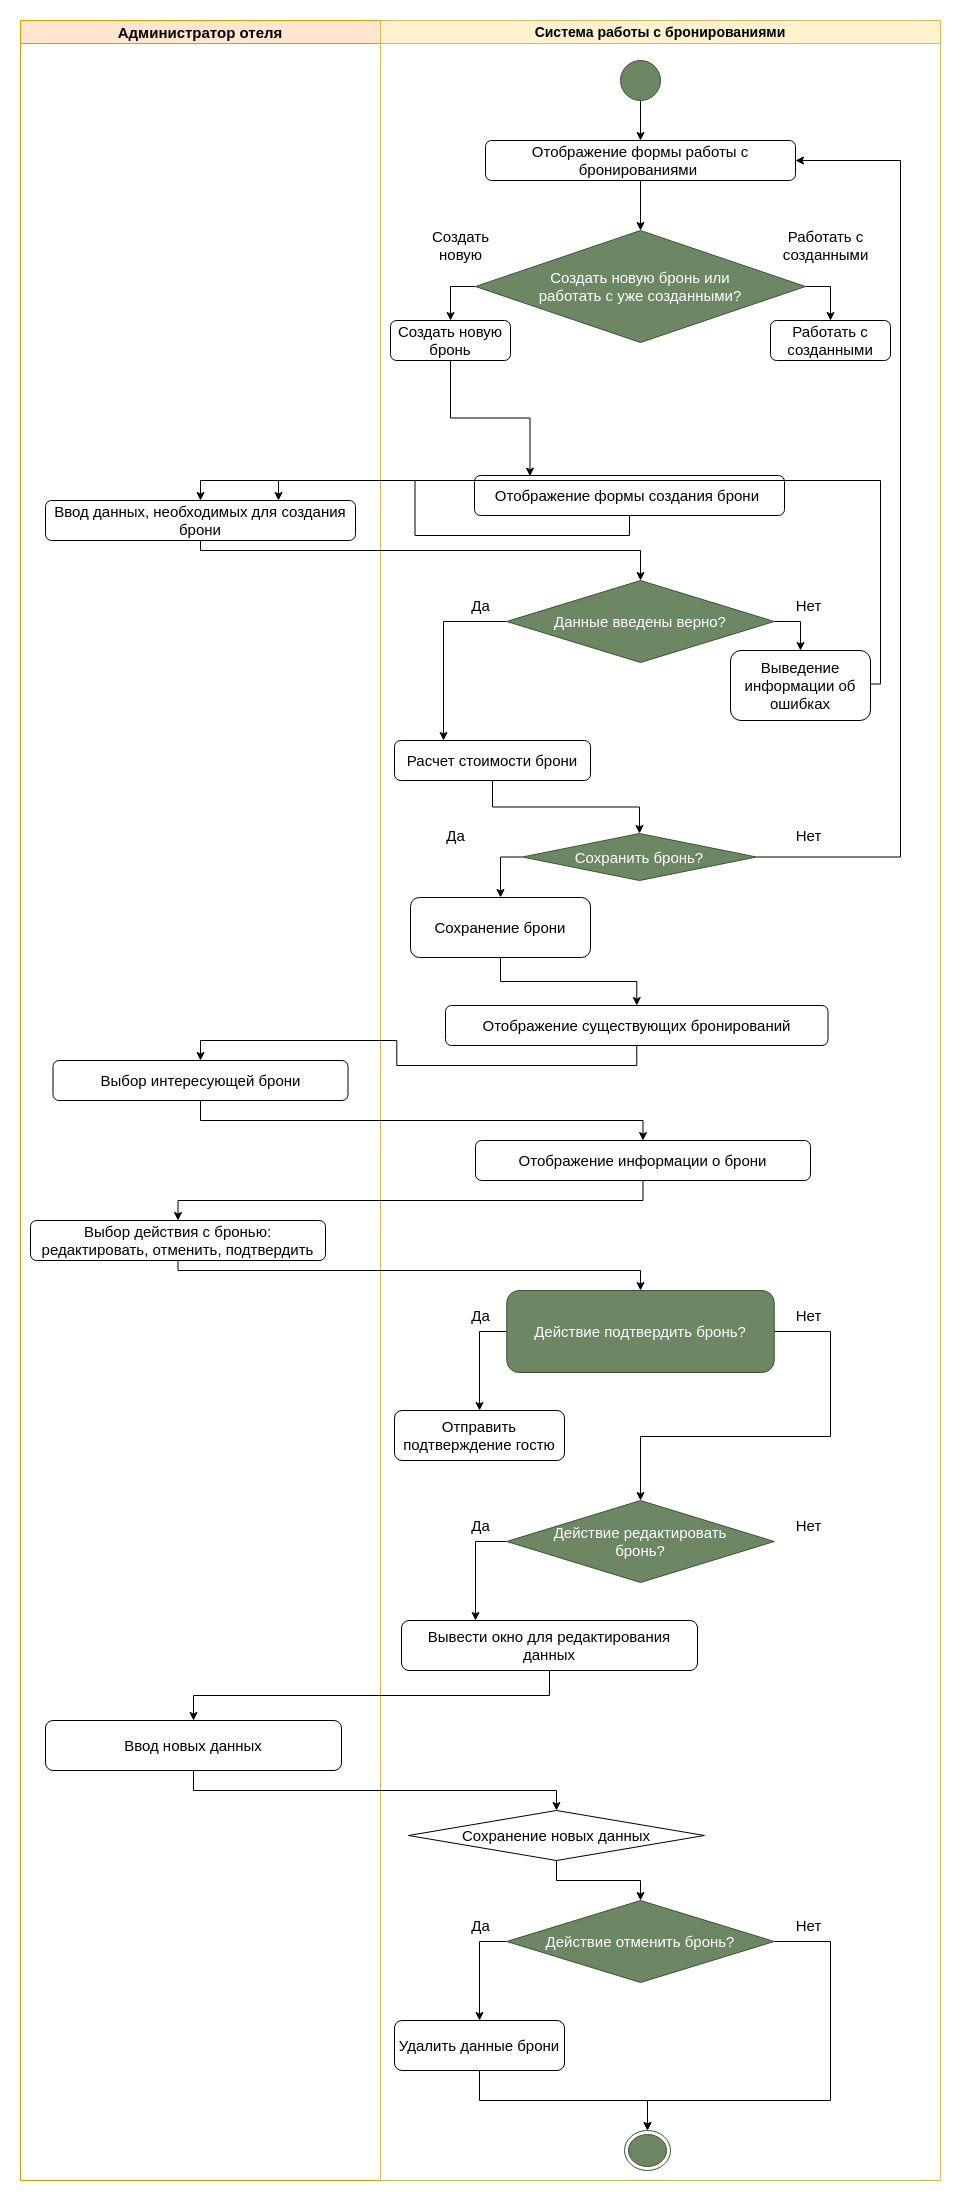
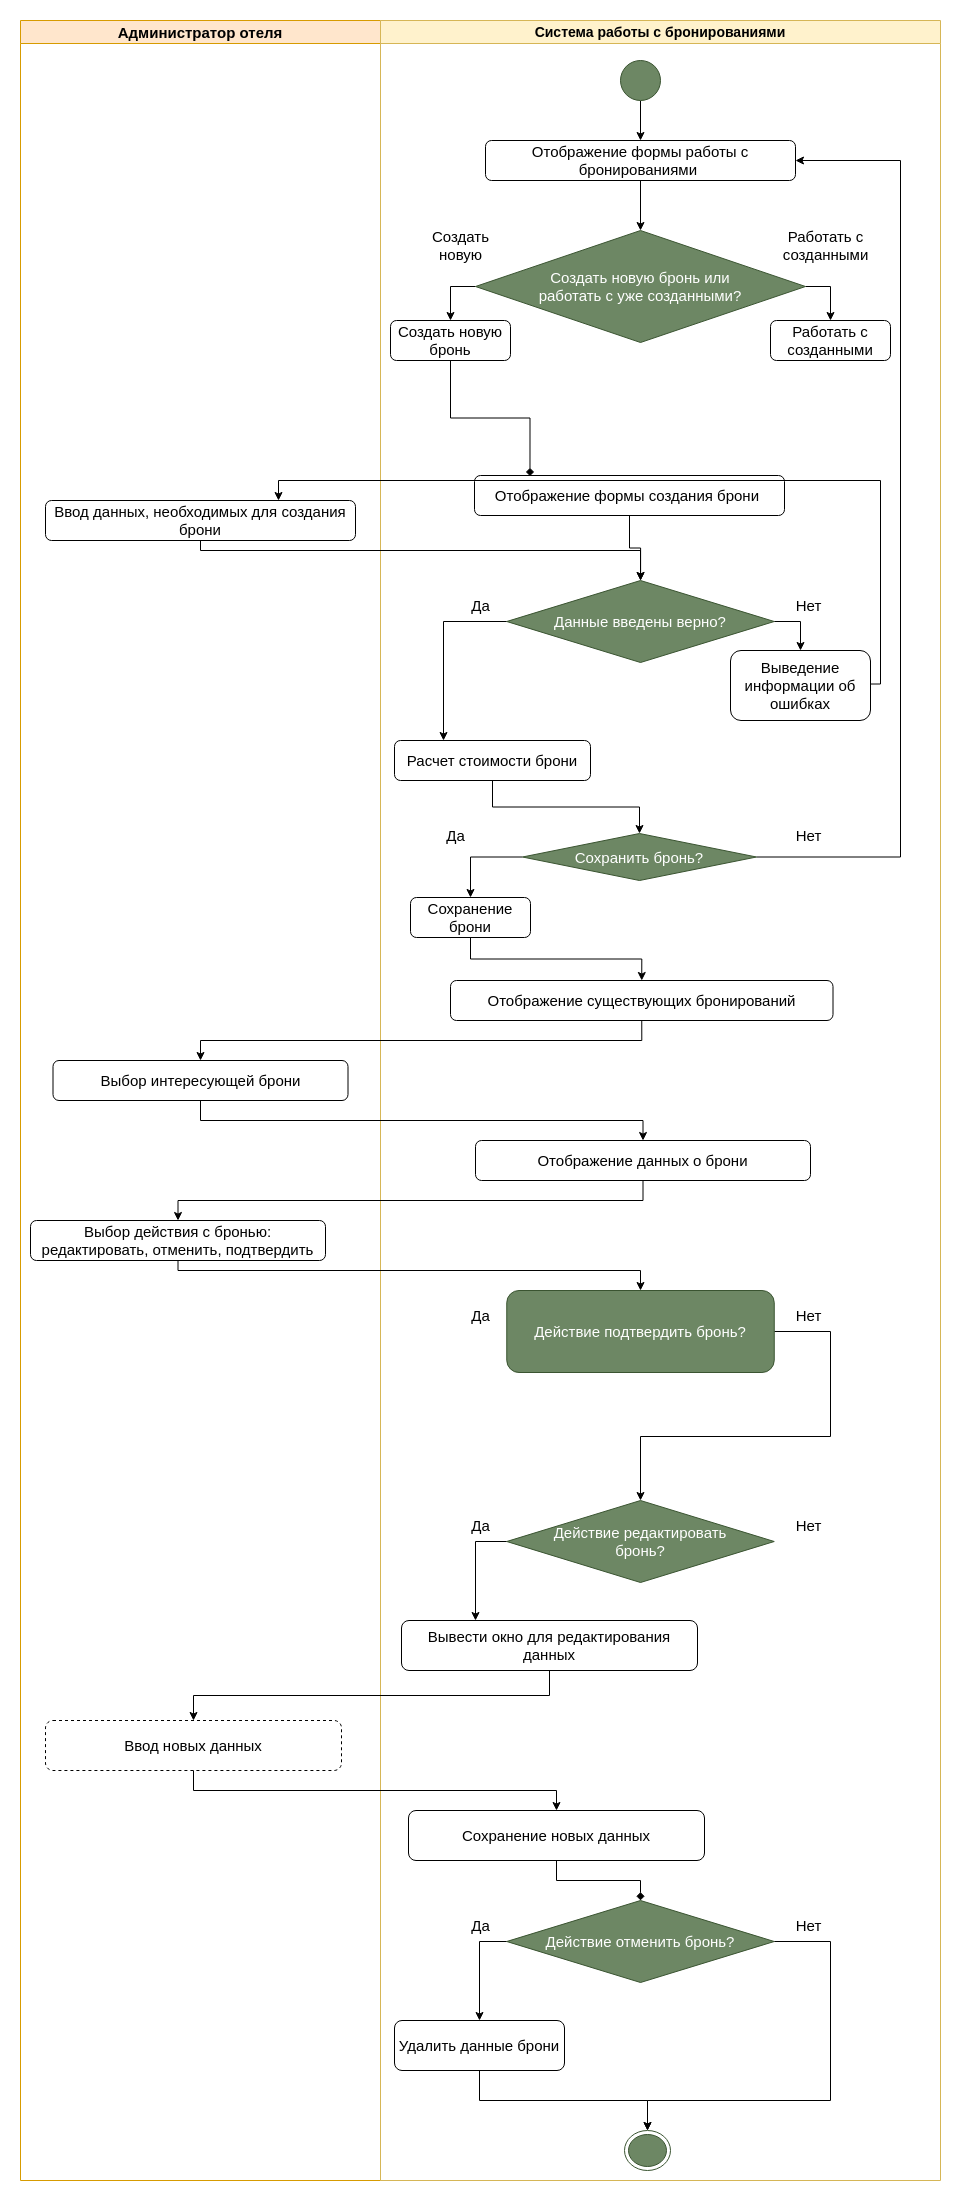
edge "Создать новую бронь" -> "Отображение формы создания брони": arrowhead classic -> diamond
edge "Отображение формы создания брони" -> "Ввод данных, необходимых для создания брони": now "Отображение формы создания брони" -> "Данные введены верно?"
node "Сохранение брони": size 180x60 -> 120x40
node "Отображение существующих бронирований": moved (637, 1026) -> (642, 1001)
node "Отображение информации о брони": label "Отображение информации о брони" -> "Отображение данных о брони"
edge "Действие подтвердить бронь?" -> "Отправить подтверждение гостю": removed
node "Отправить подтверждение гостю": removed
node "Ввод новых данных": style solid -> dashed
node "Сохранение новых данных": shape diamond -> rounded rectangle
edge "Сохранение новых данных" -> "Действие отменить бронь?": arrowhead classic -> diamond
